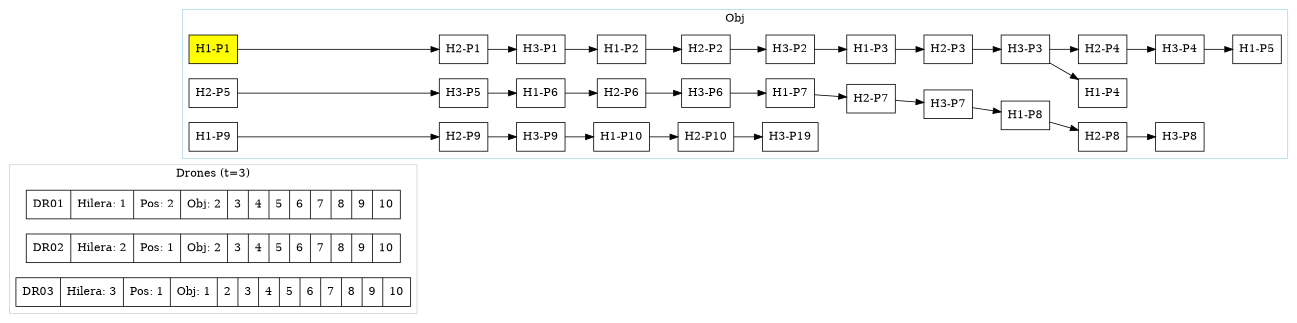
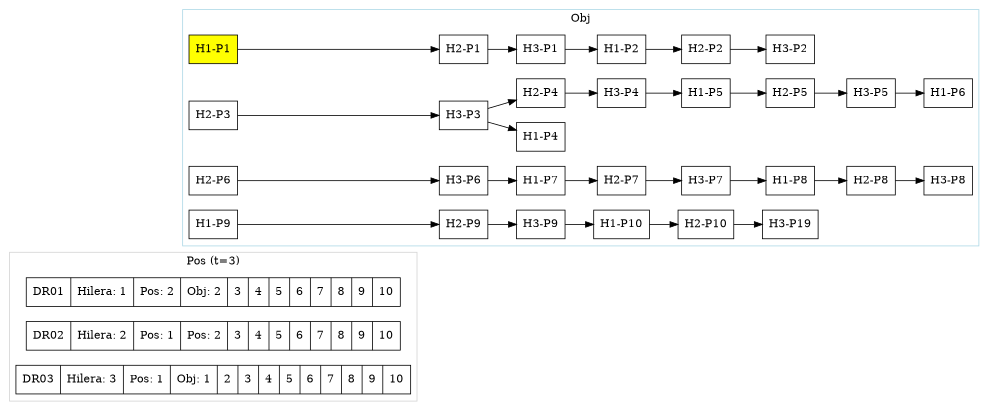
node "H1-P3": removed
edge "H1-P6" -> "H2-P6": removed
edge "H1-P5" -> "H2-P5": added
cluster "Drones (t=3)": label "Drones (t=3)" -> "Pos (t=3)"
node "DR02": text "Obj: 2" -> "Pos: 2"
